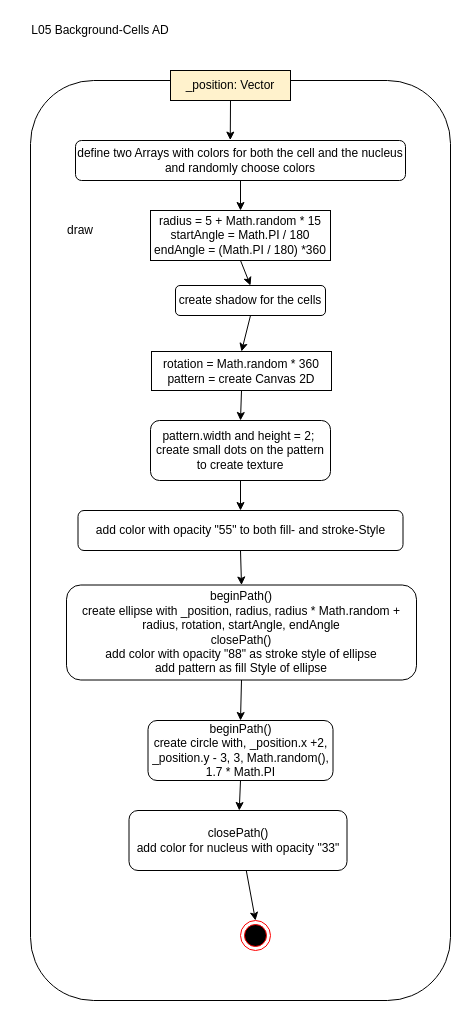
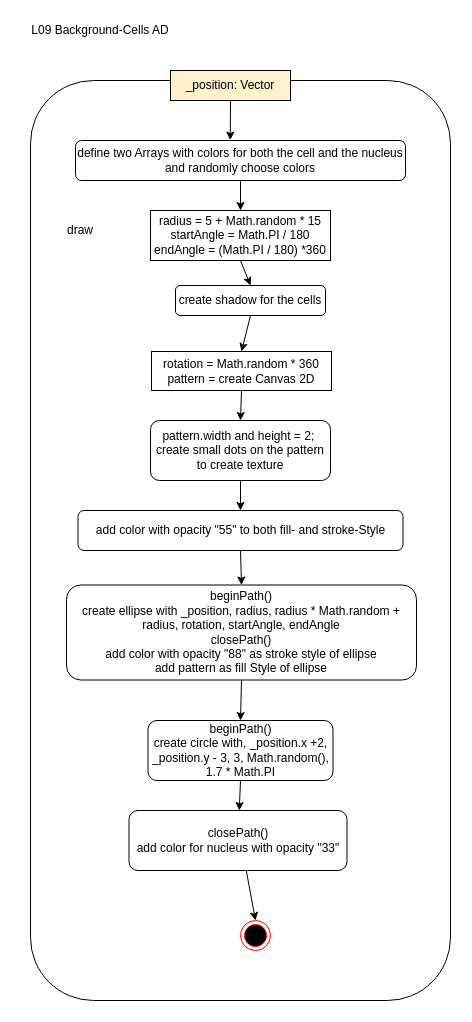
node "L05 Background-Cells AD": label "L05 Background-Cells AD" -> "L09 Background-Cells AD"
